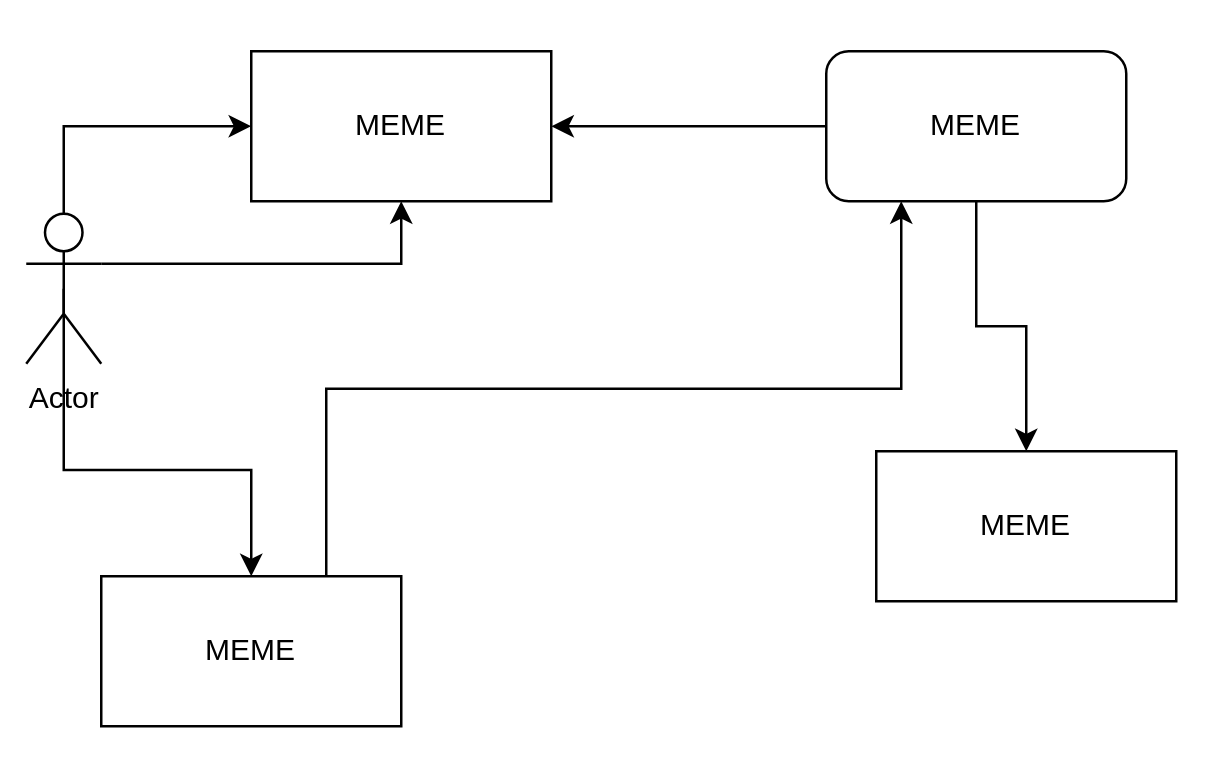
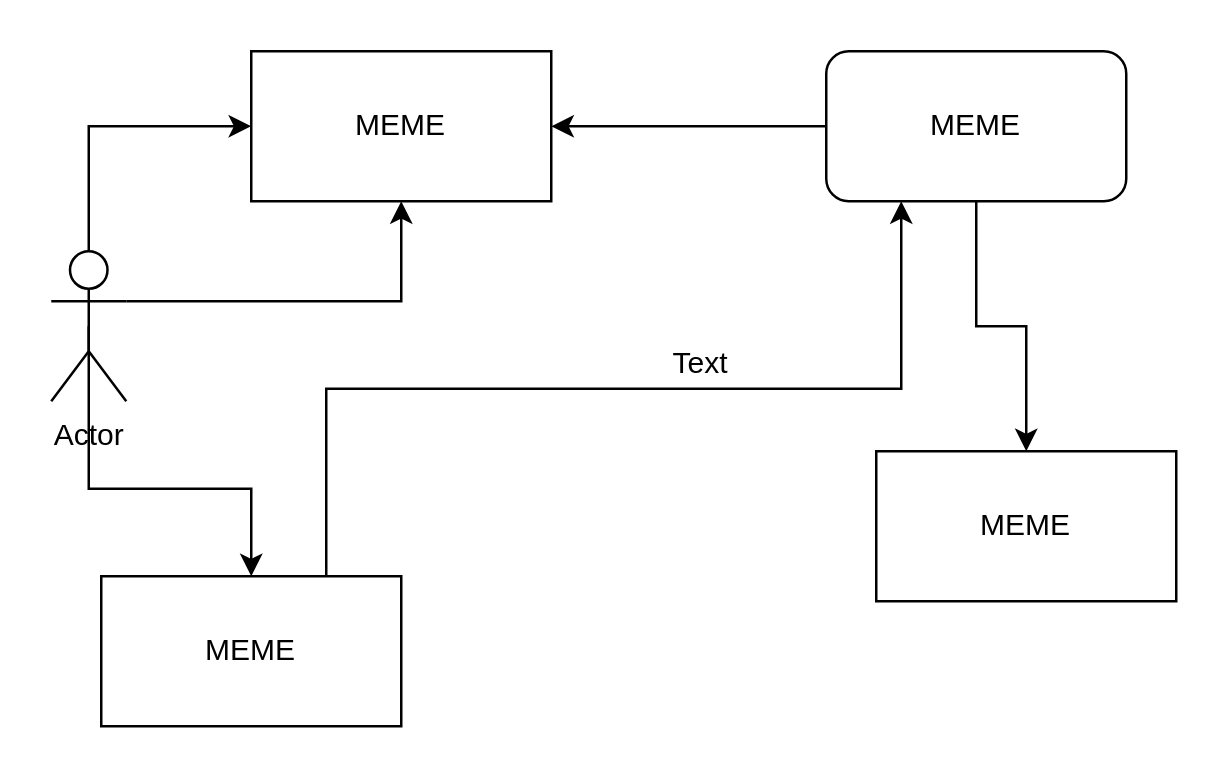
node "Actor": moved (64, 289) -> (89, 326)
node "Text": added
